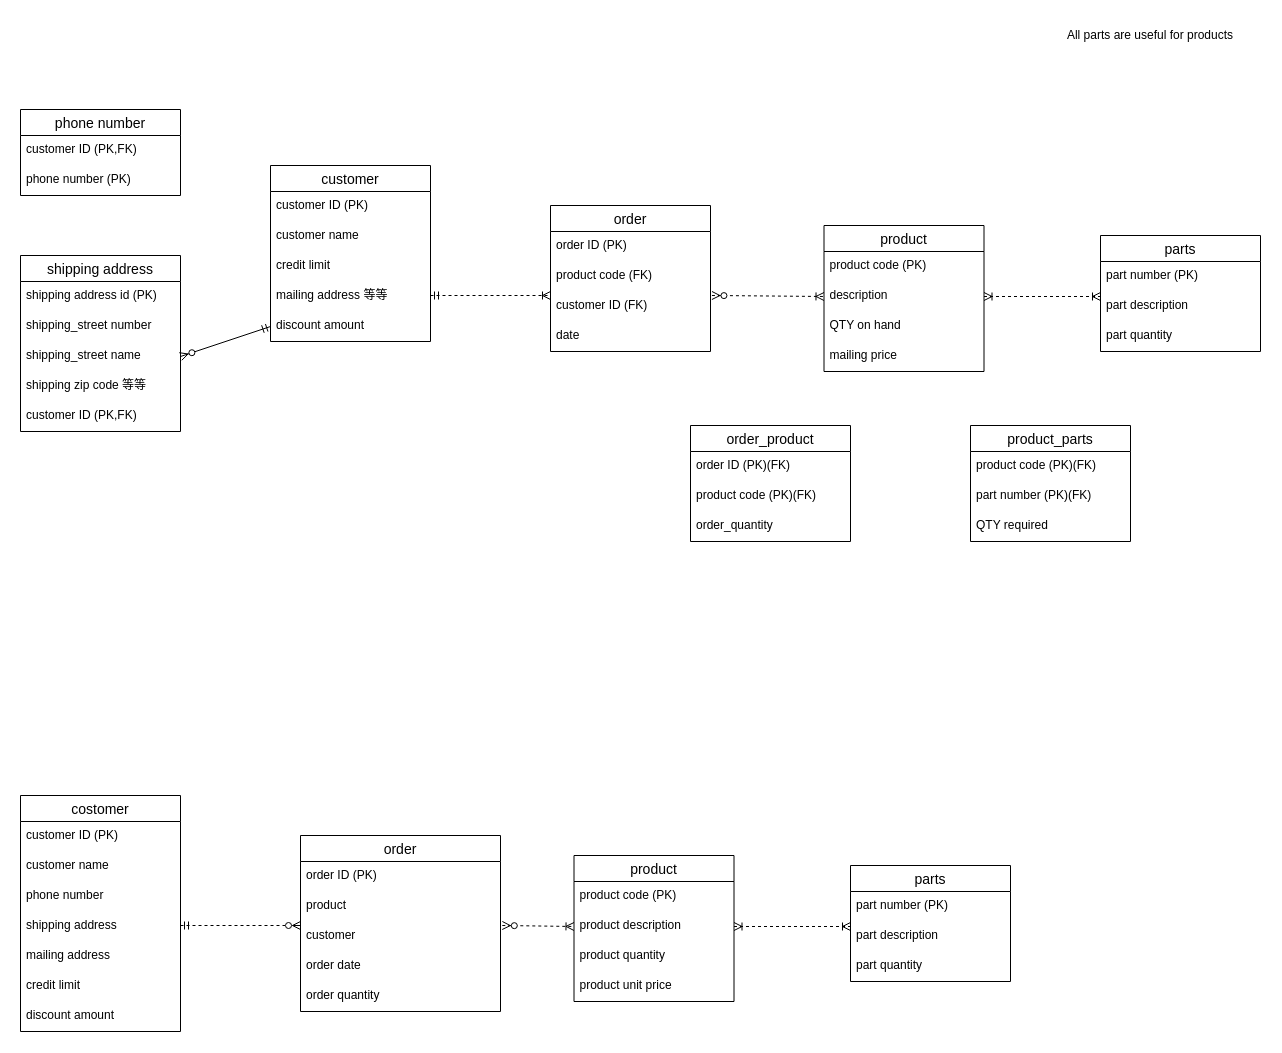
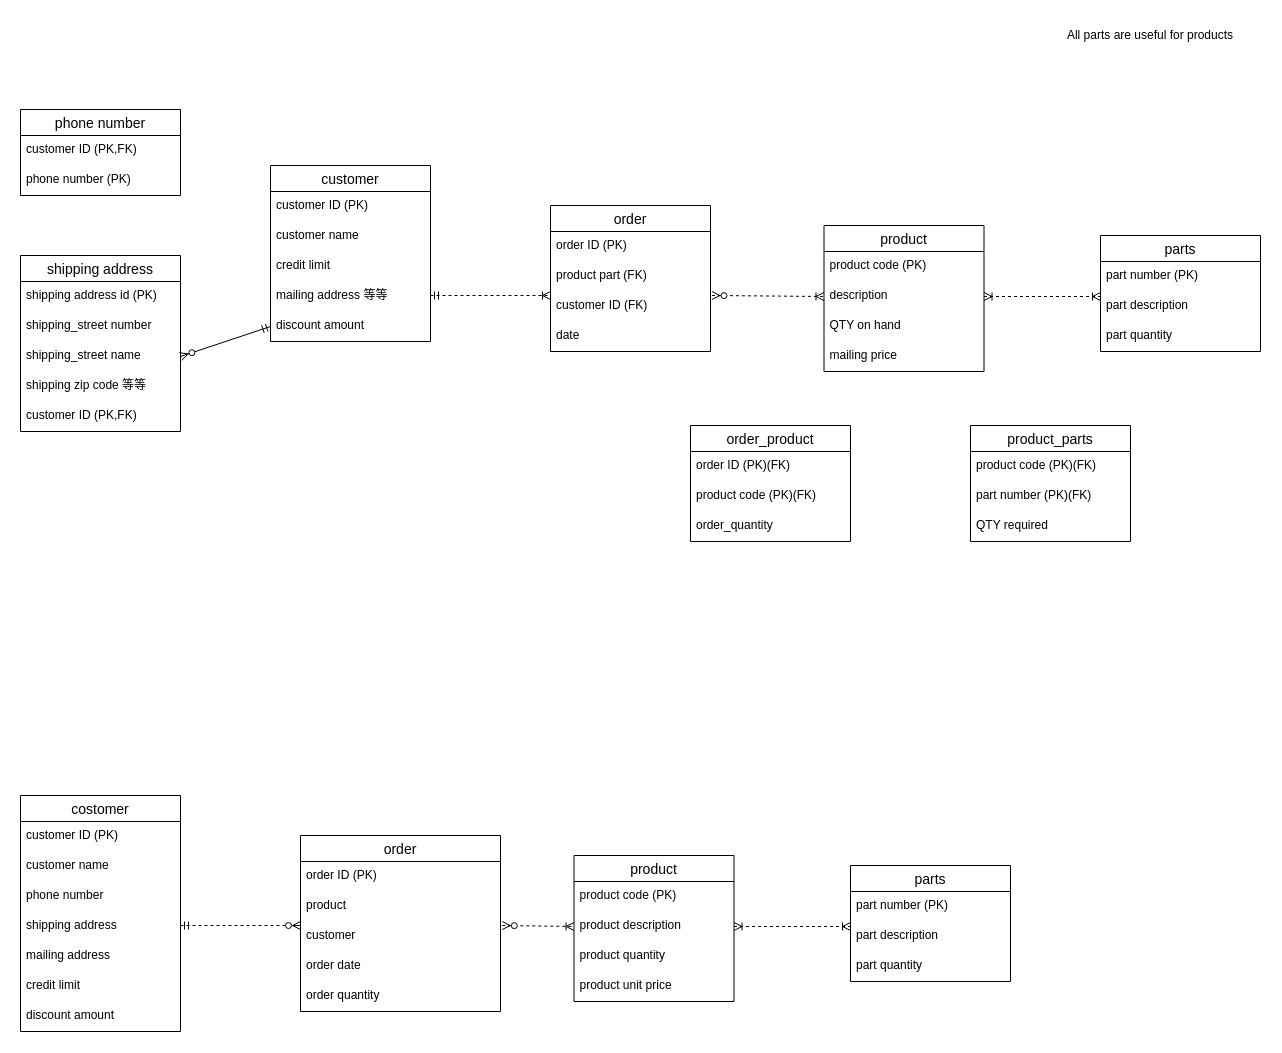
node "product code (FK)": label "product code (FK)" -> "product part (FK)"
